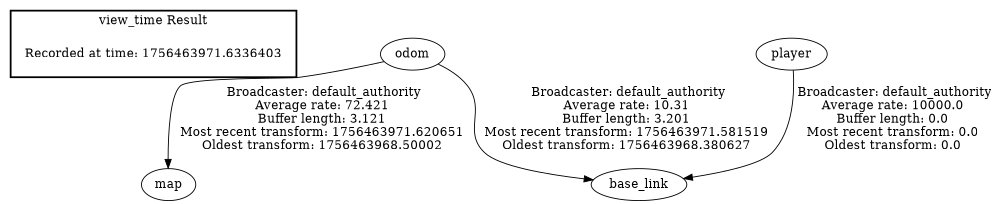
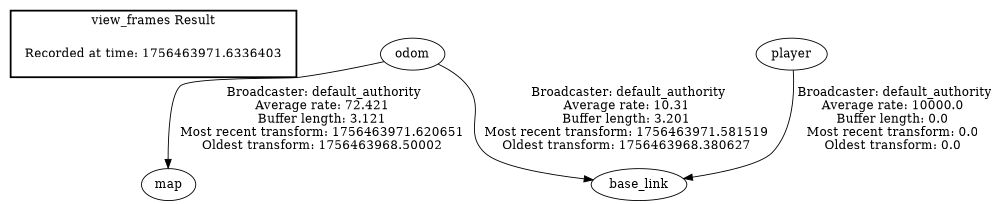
cluster "view_time Result": label "view_time Result" -> "view_frames Result"
